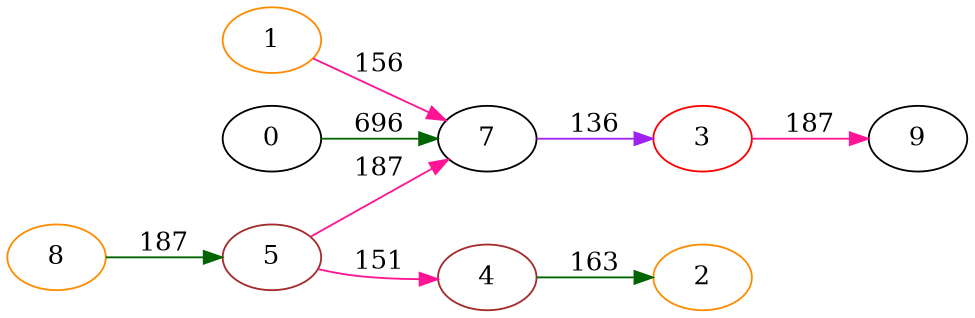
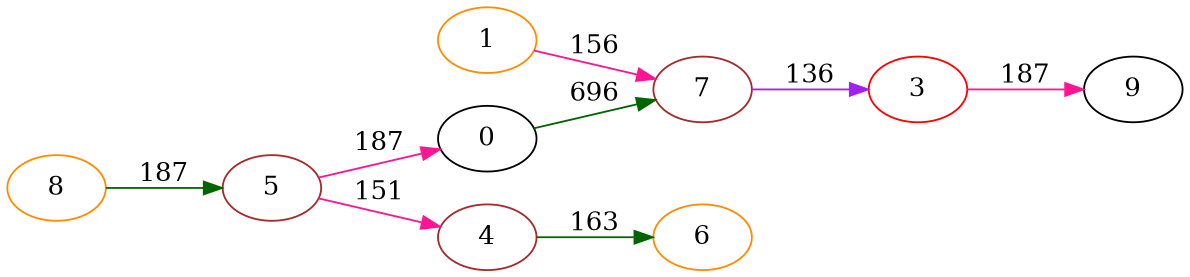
node "7": color black -> brown
edge "5" -> "7": now "5" -> "0"
node "2": label "2" -> "6"
